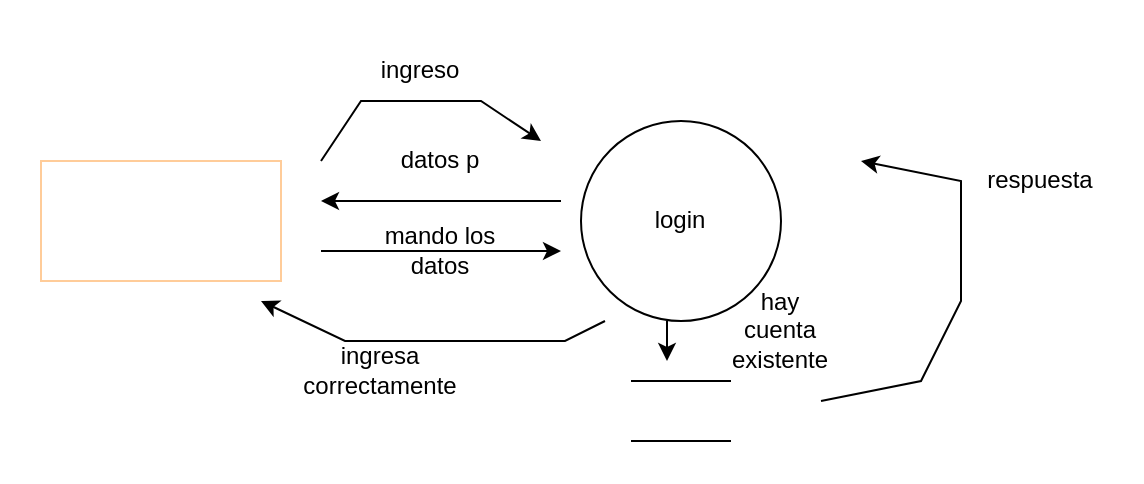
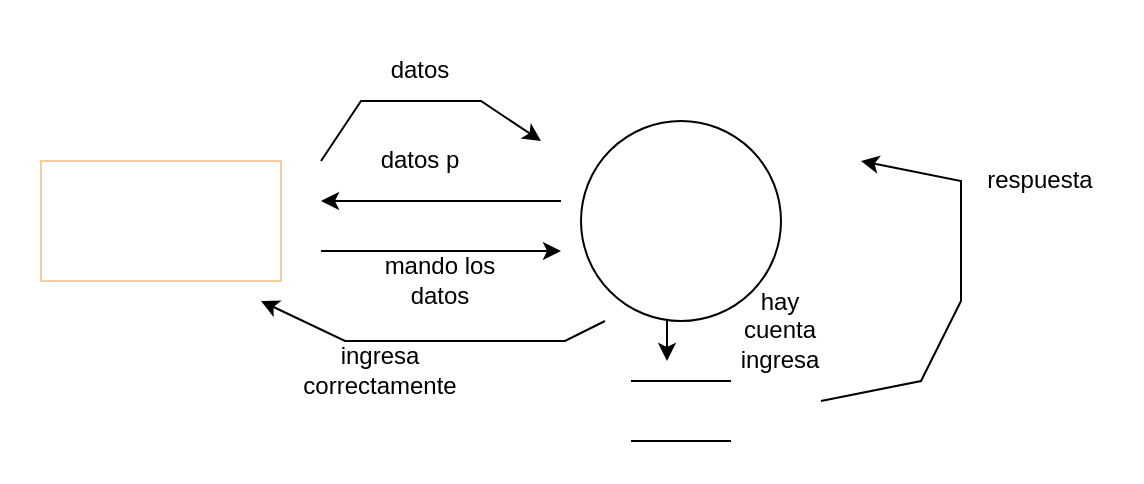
node "ingreso": label "ingreso" -> "datos"
node "datos p": moved (441, 161) -> (421, 161)
node "login": removed
node "mando los datos": moved (441, 251) -> (441, 281)
node "hay cuenta existente": label "hay cuenta existente" -> "hay cuenta ingresa"
